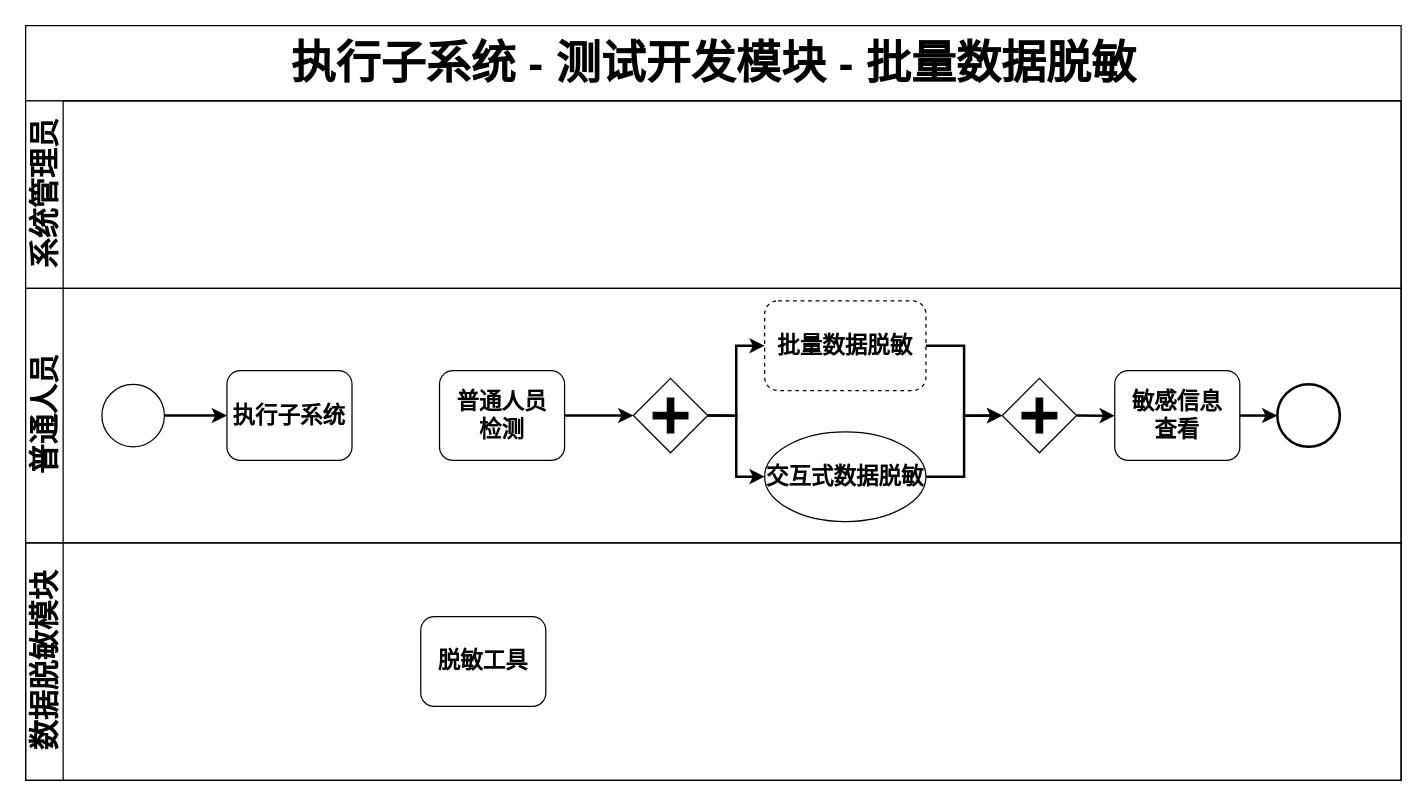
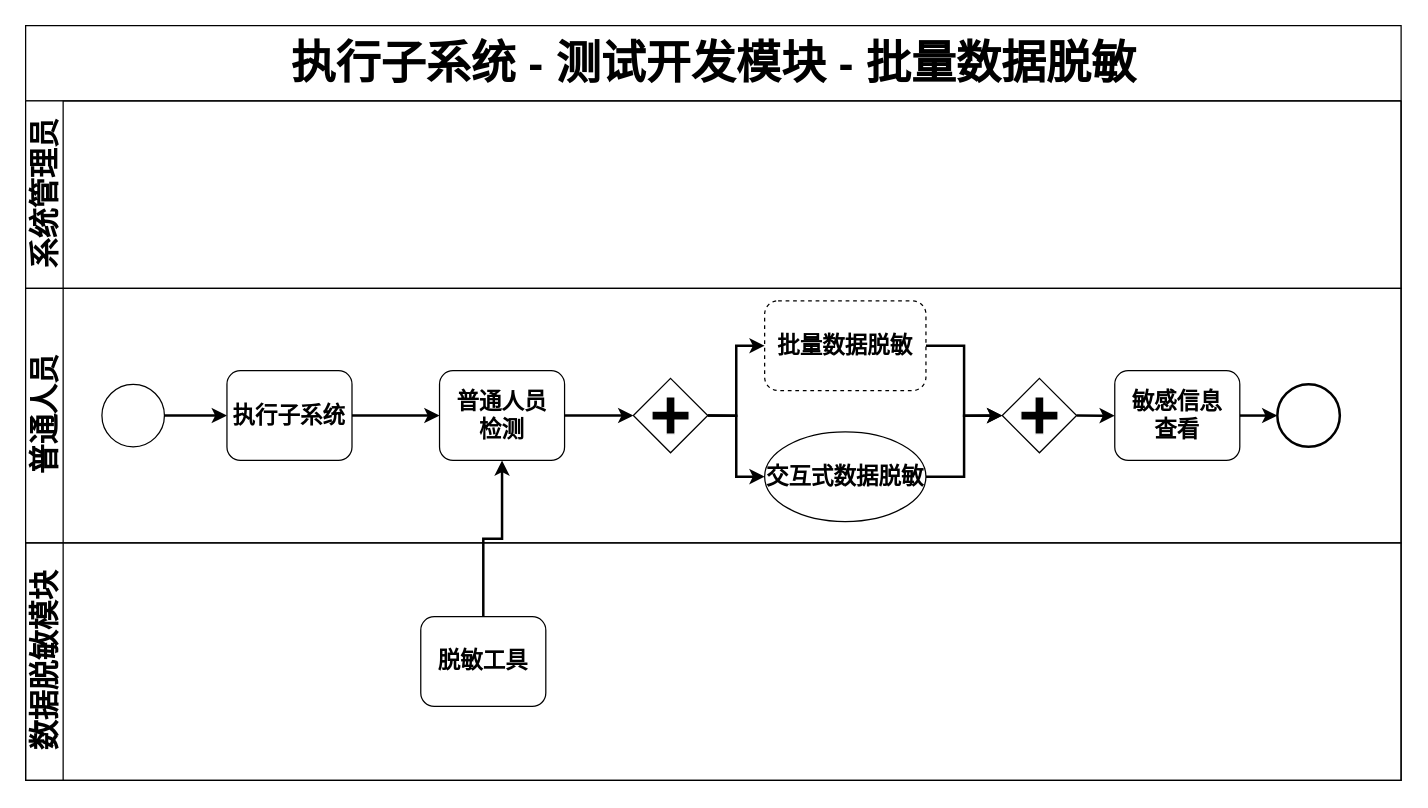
edge "执行子系统" -> "普通人员 检测": added
edge "脱敏工具" -> "普通人员 检测": added
